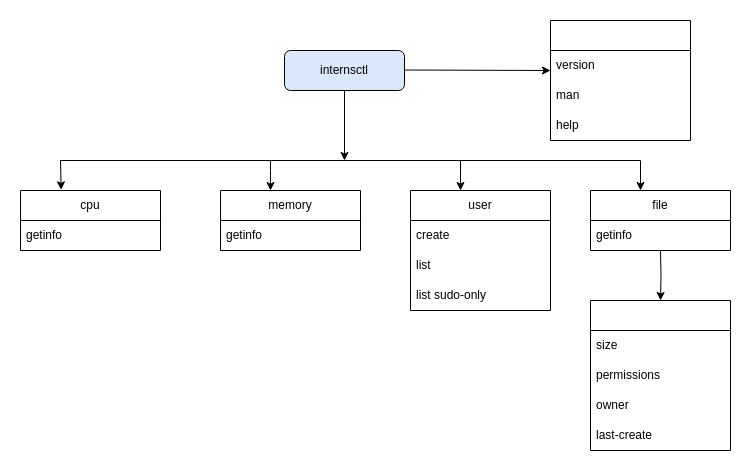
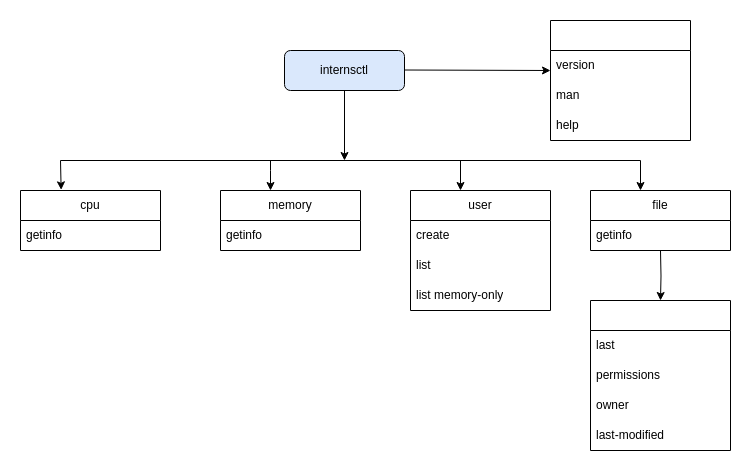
node "list sudo-only": label "list sudo-only" -> "list memory-only"
node "size": label "size" -> "last"
node "last-create": label "last-create" -> "last-modified"
